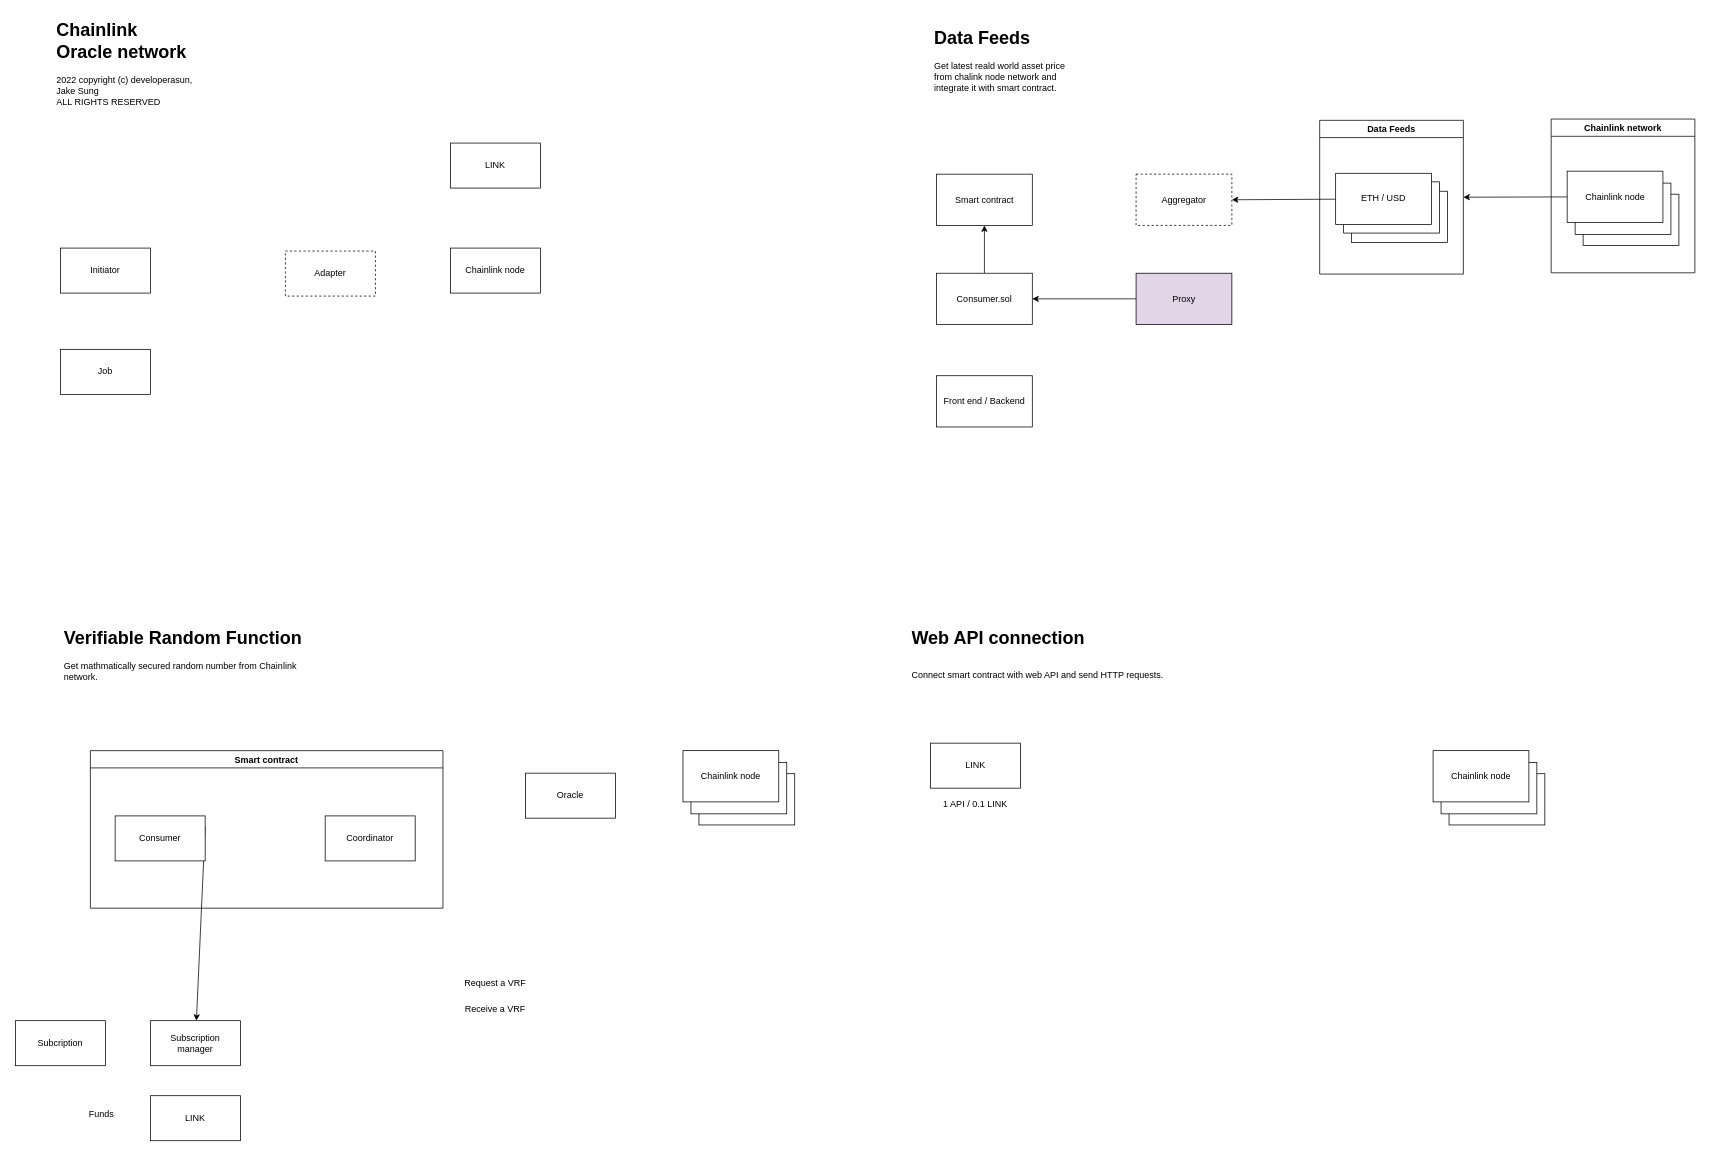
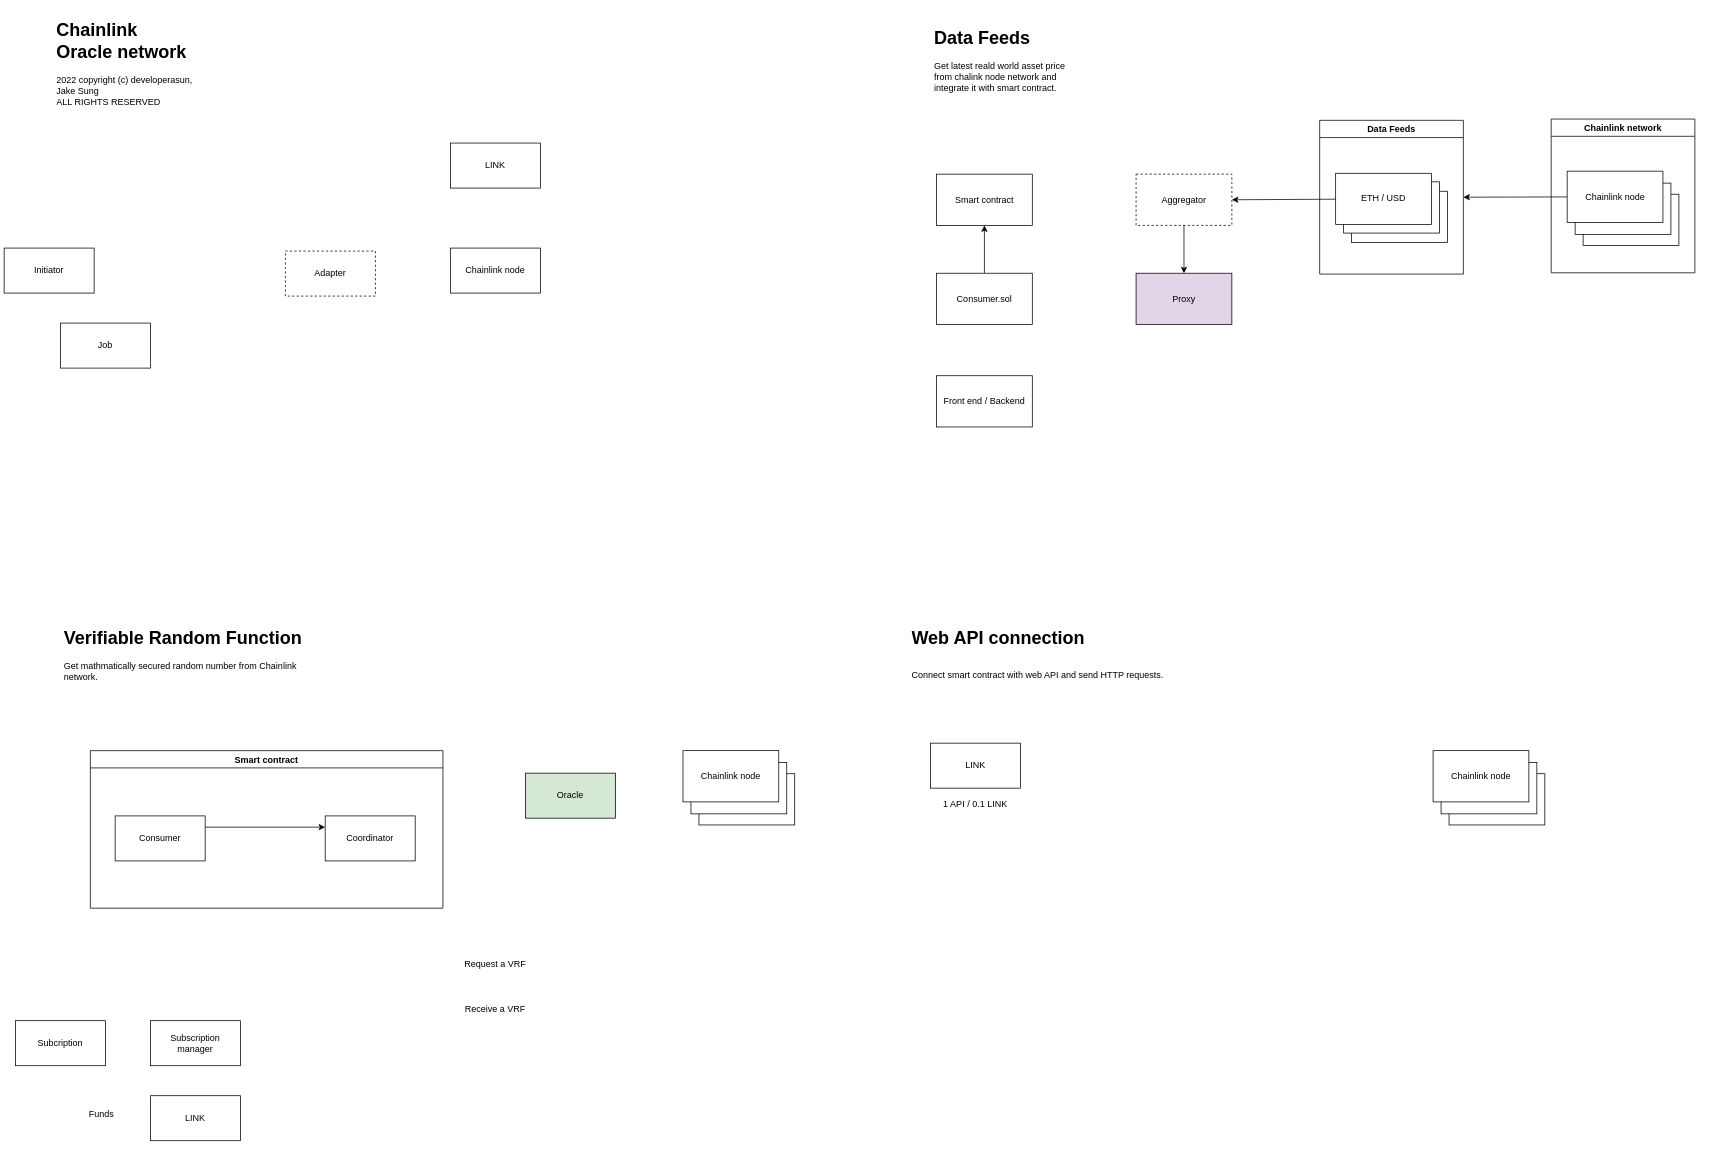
edge "Aggregator" -> "Proxy": added
node "Initiator": moved (105, 270) -> (49, 270)
edge "Proxy" -> "Consumer.sol": removed
node "Job": moved (105, 372) -> (105, 345)
node "Oracle": fillcolor #ffffff -> #d5e8d4
edge "Consumer" -> "Subscription manager": now "Consumer" -> "Coordinator"
node "Request a VRF": moved (495, 983) -> (495, 964)
